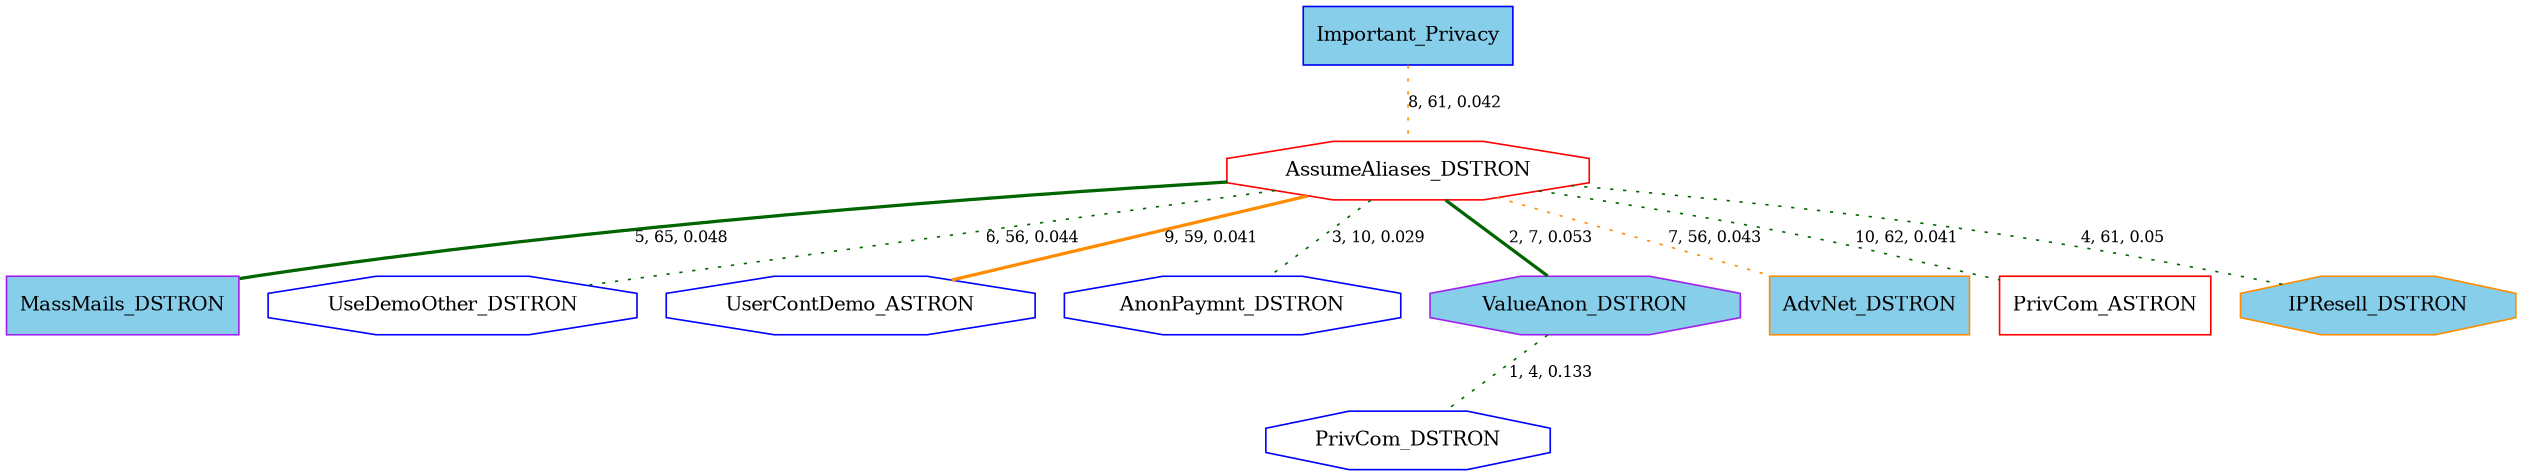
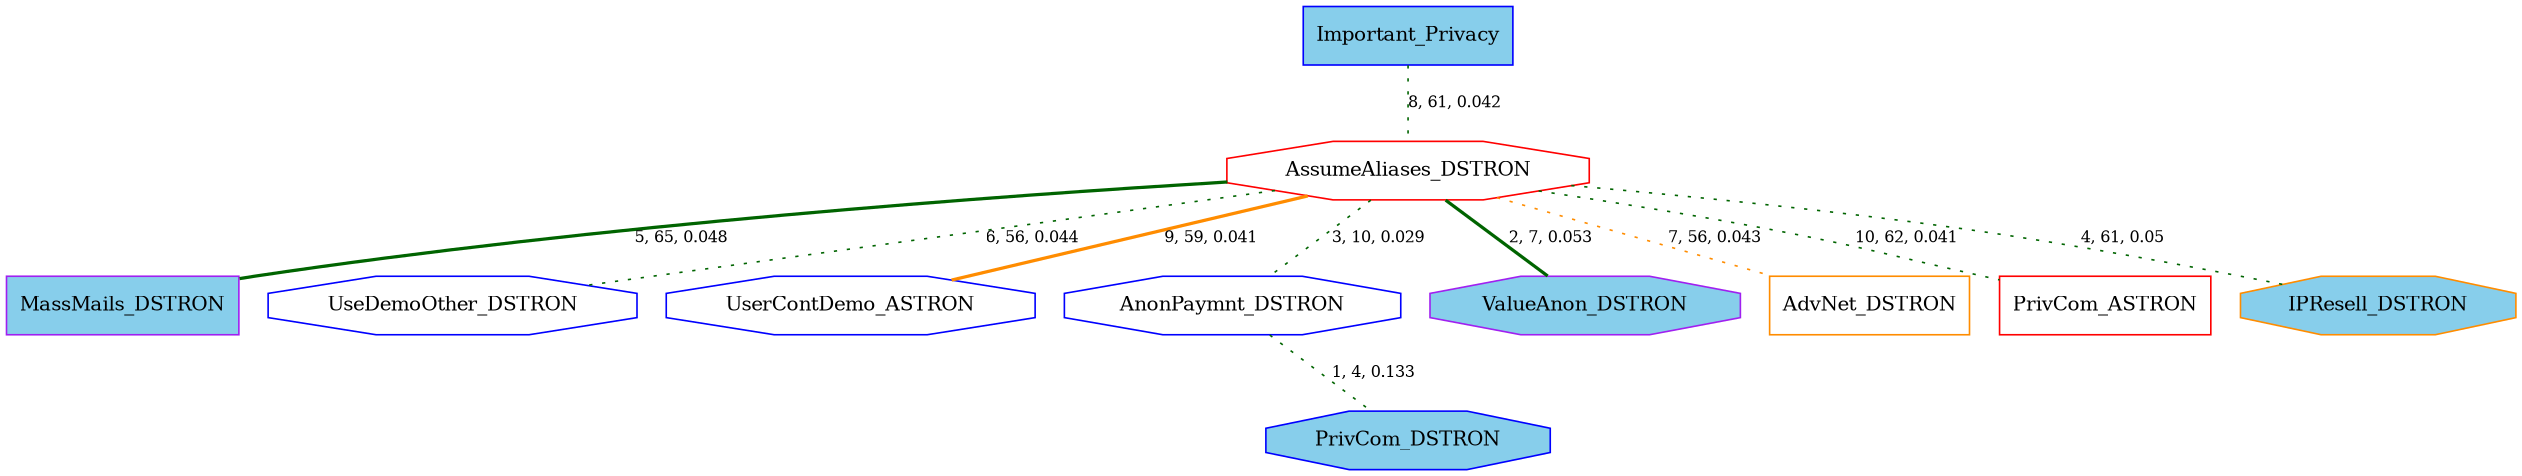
edge "Important_Privacy" -- "AssumeAliases_DSTRON": color darkorange -> darkgreen
node "AdvNet_DSTRON": fillcolor skyblue -> white
edge "ValueAnon_DSTRON" -- "PrivCom_DSTRON": now "AnonPaymnt_DSTRON" -- "PrivCom_DSTRON"
node "PrivCom_DSTRON": fillcolor white -> skyblue
